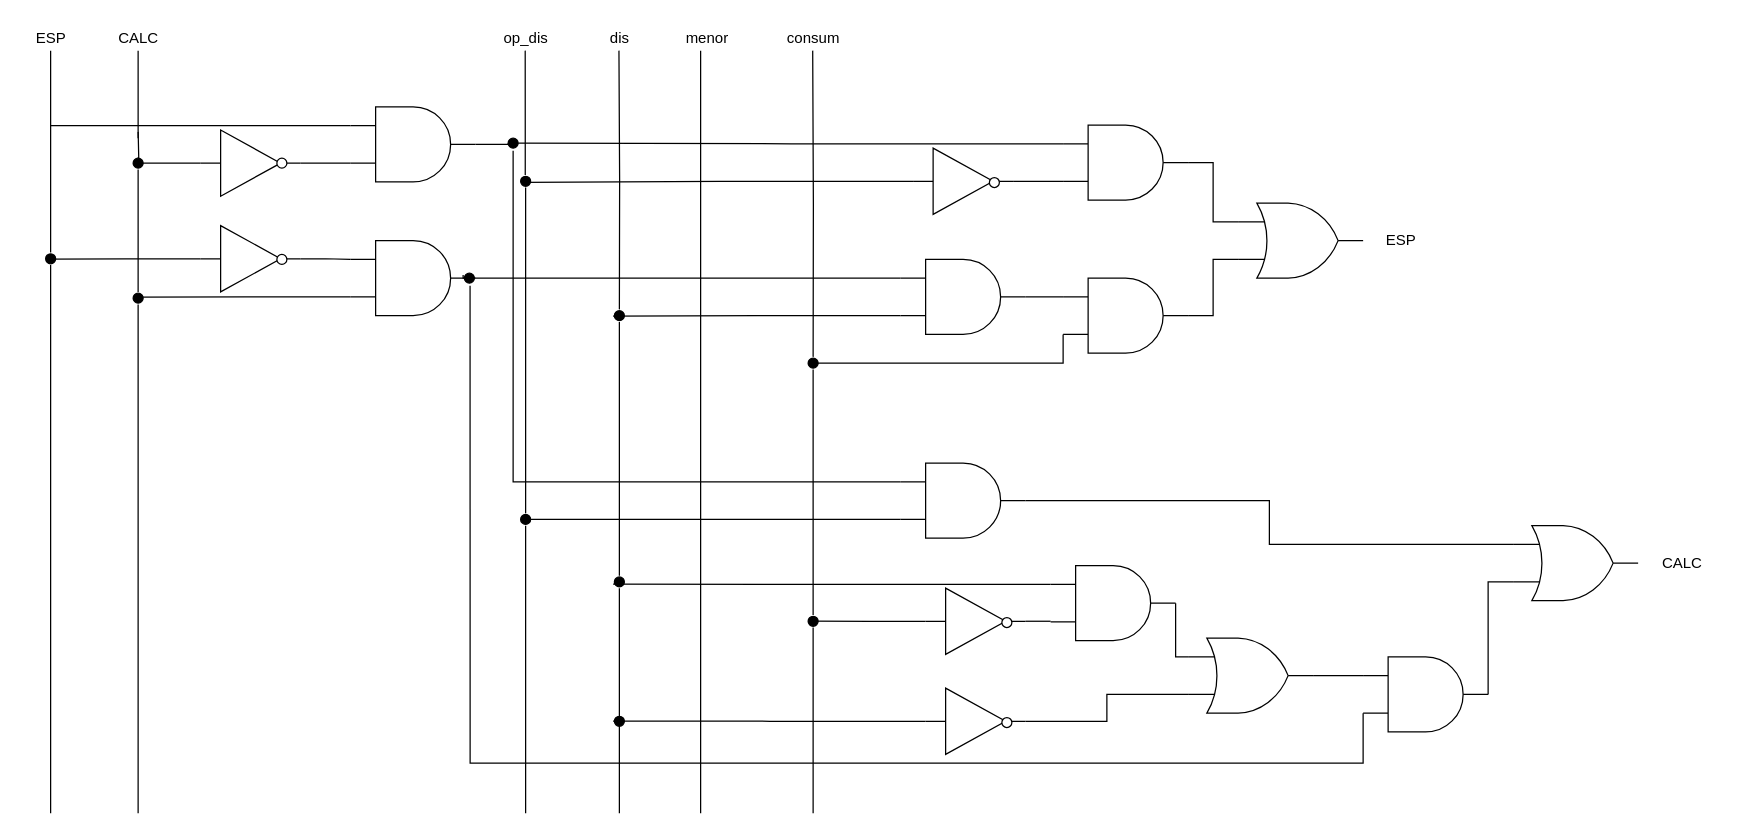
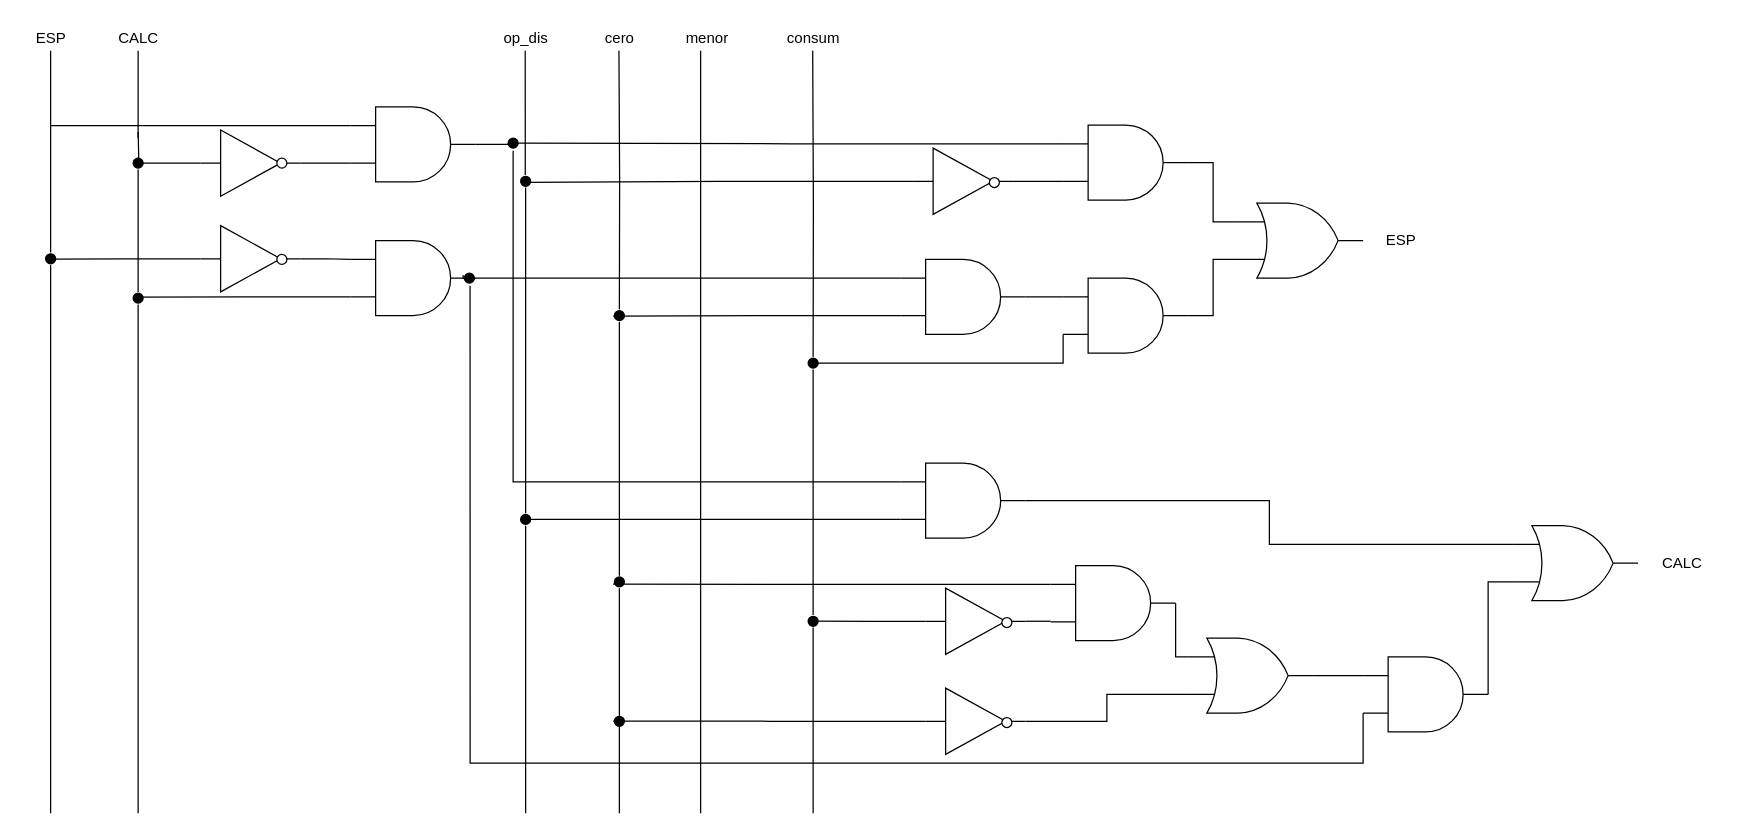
node "dis": label "dis" -> "cero"
